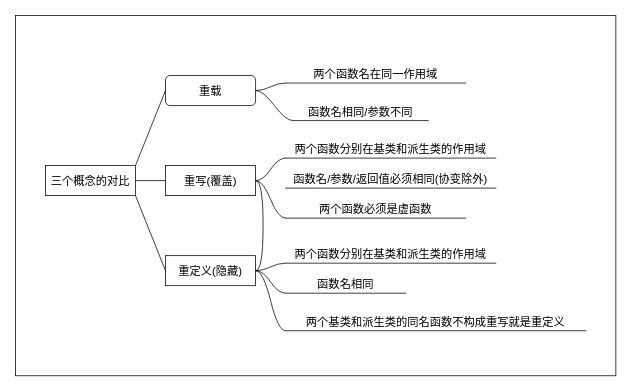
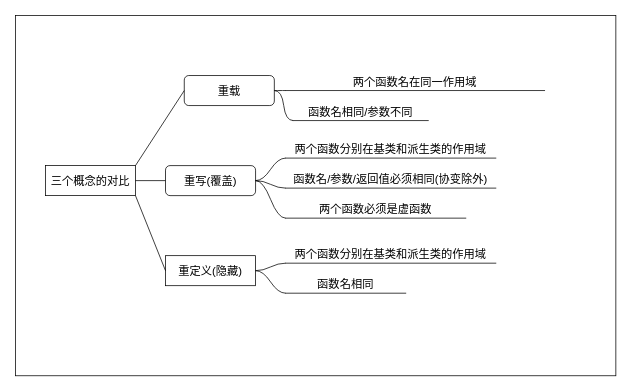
node "两个函数名在同一作用域": size 180x23 -> 259x30
node "重载": moved (210, 90) -> (229, 90)
node "重写(覆盖)": shape rectangle -> rounded rectangle
edge "重写(覆盖)" -- "重定义(隐藏)": now "重写(覆盖)" -- "函数名/参数/返回值必须相同(协变除外)"
edge "重定义(隐藏)" -- "两个基类和派生类的同名函数不构成重写就是重定义": removed
node "两个基类和派生类的同名函数不构成重写就是重定义": removed
